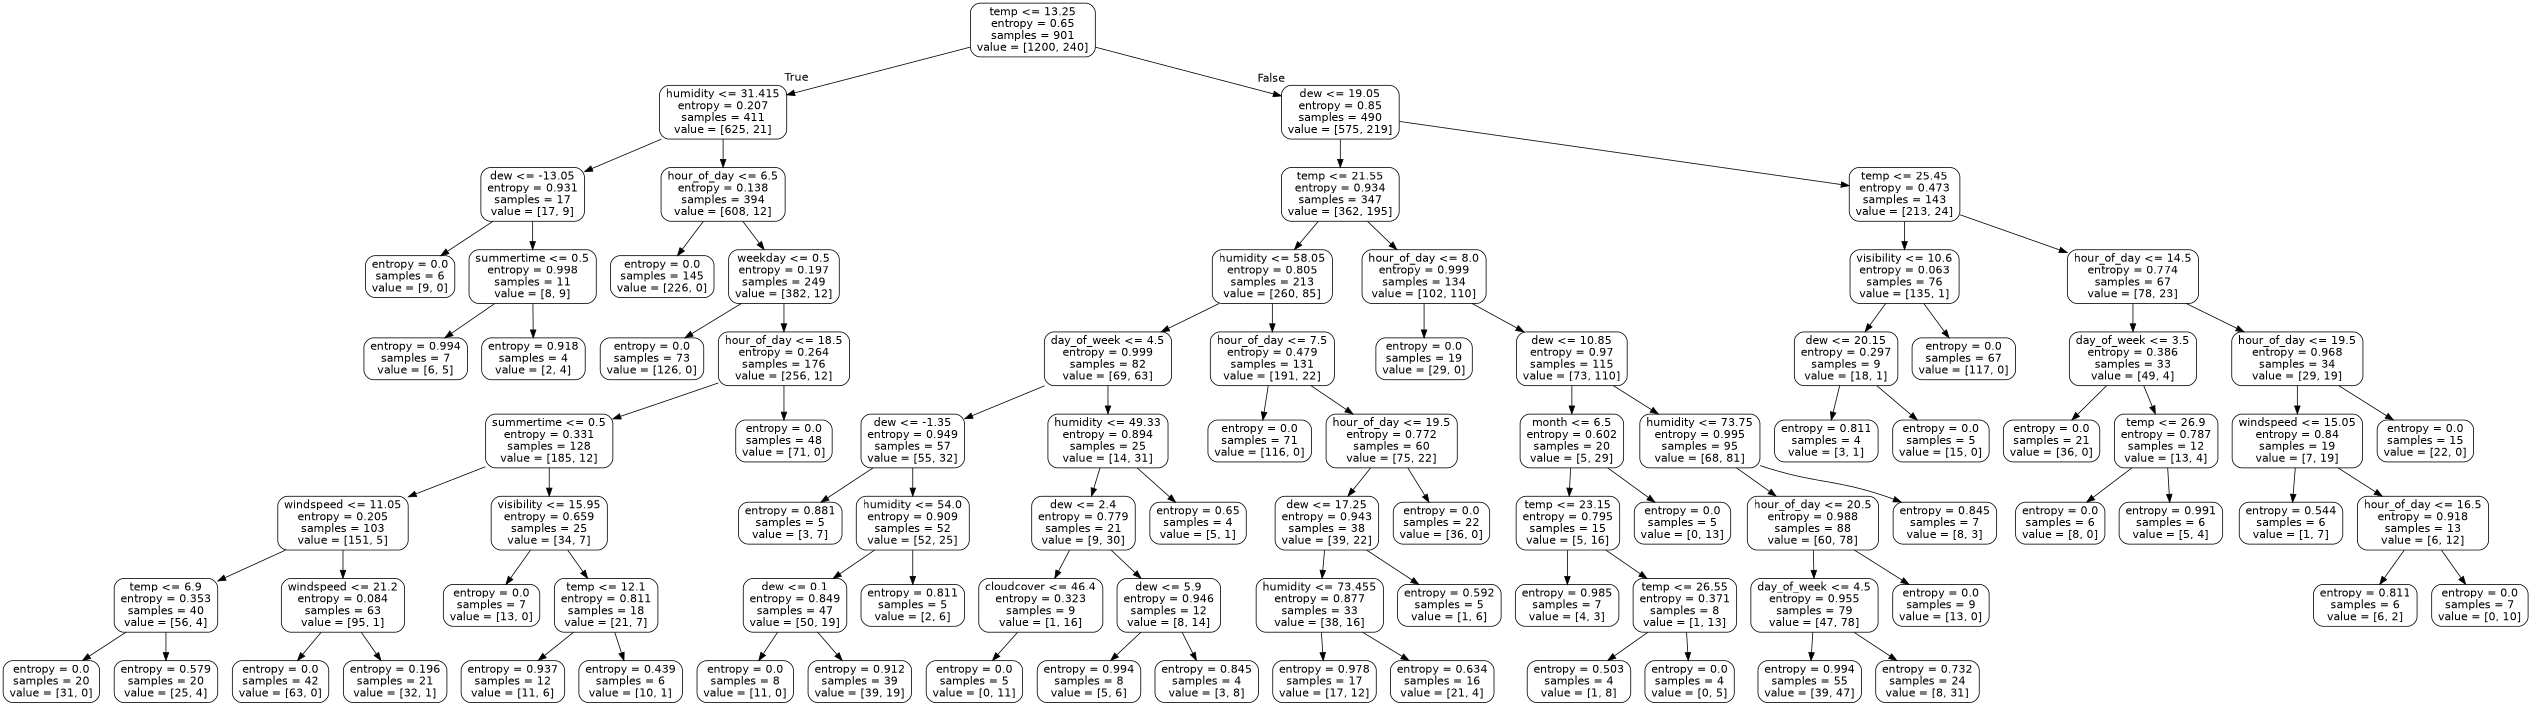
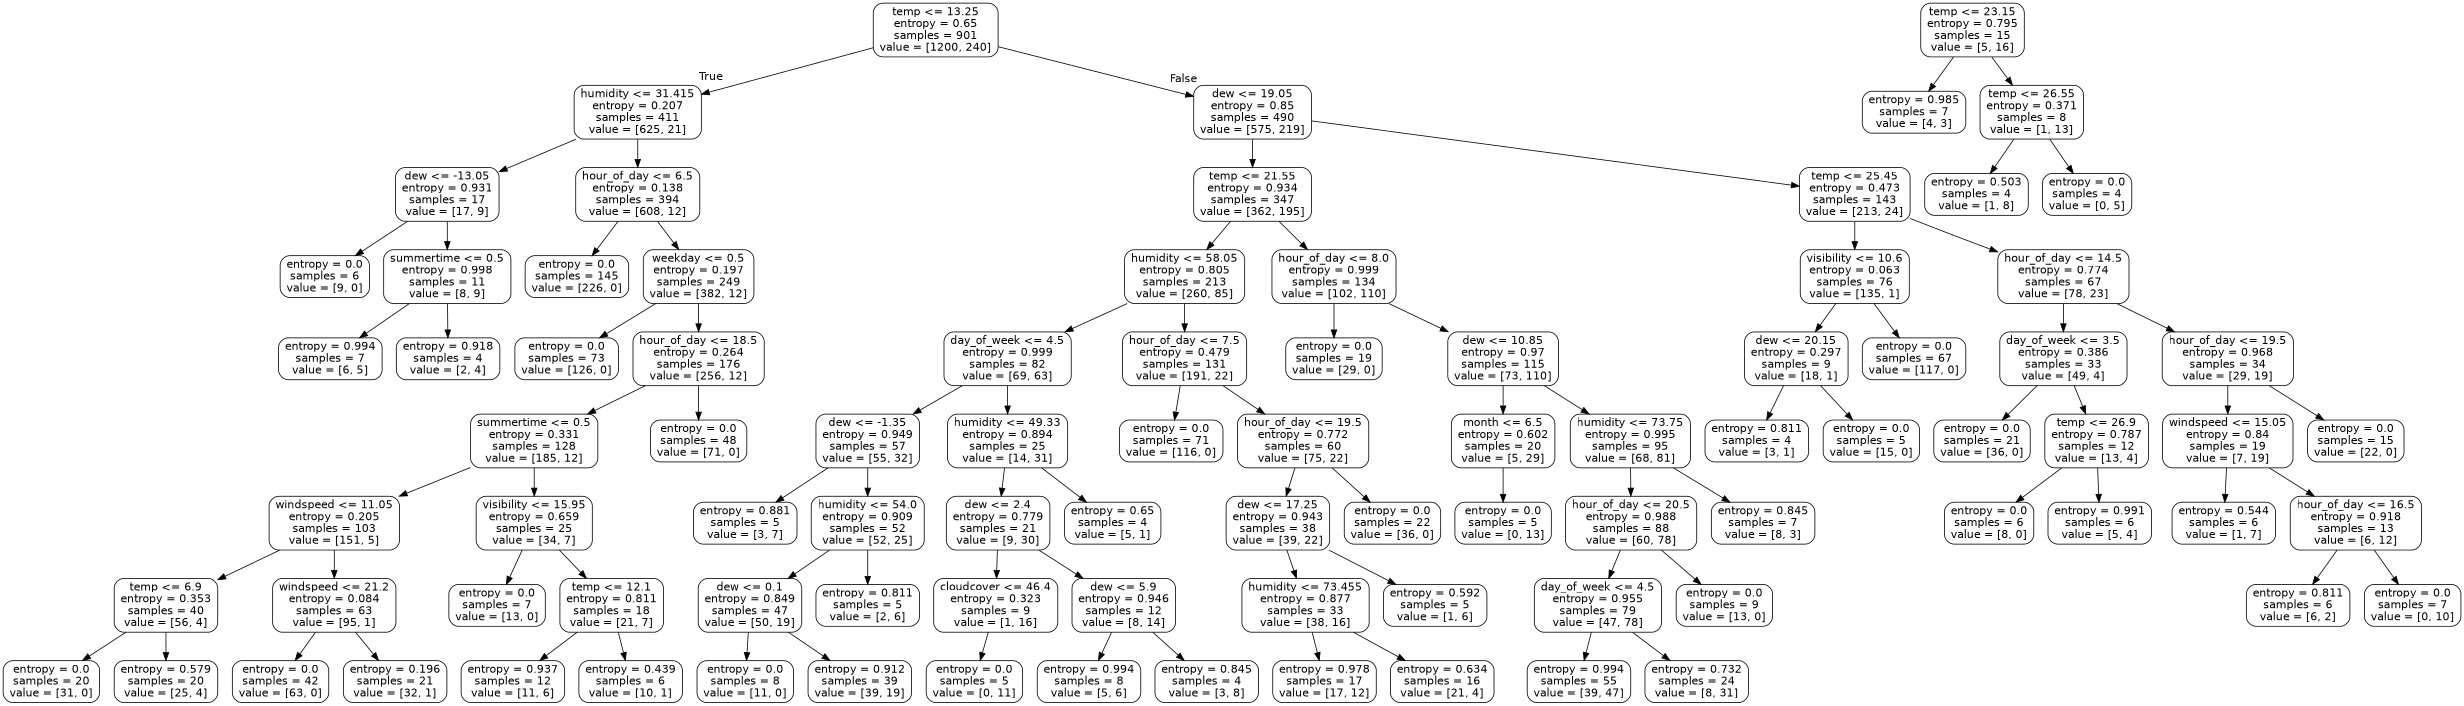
edge "month <= 6.5 entropy = 0.602 samples = 20 value = [5, 29]" -> "temp <= 23.15 entropy = 0.795 samples = 15 value = [5, 16]": removed
